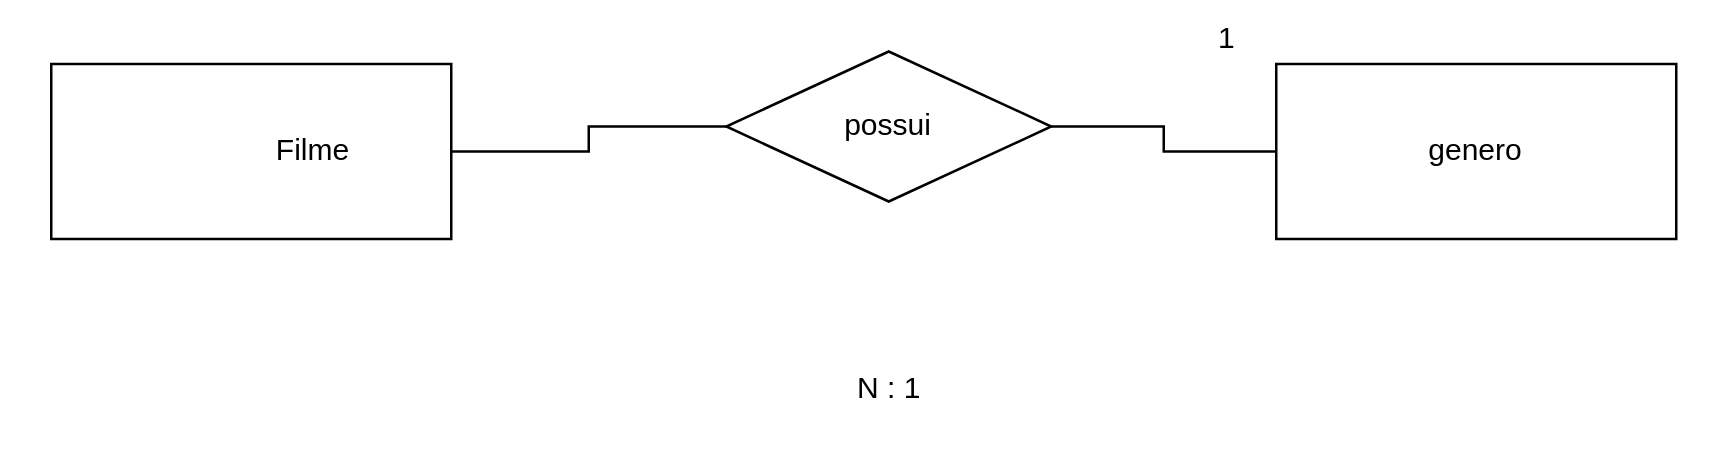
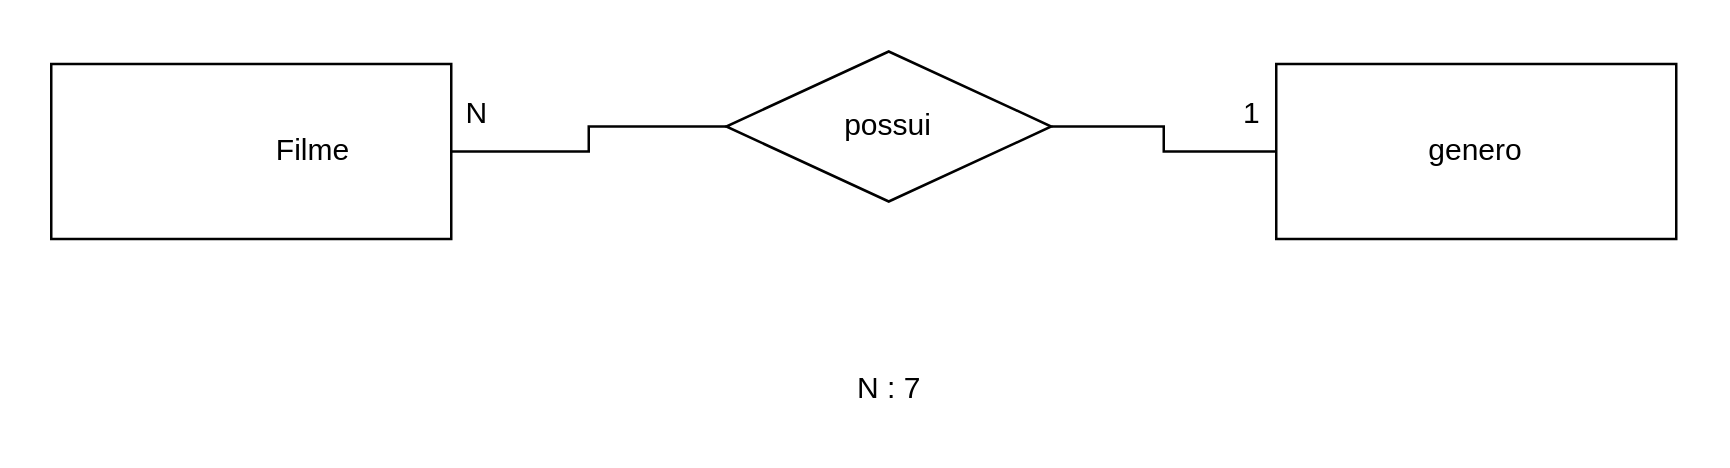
node "1": moved (1226, 39) -> (1251, 114)
node "N": added
node "N : 1": label "N : 1" -> "N : 7"
